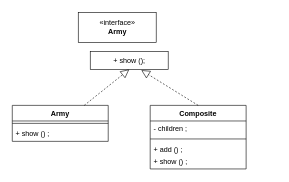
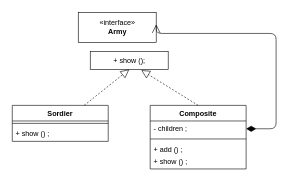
edge "«interface» Army" -- "- children ;": added
node "Army": label "Army" -> "Sordier"
